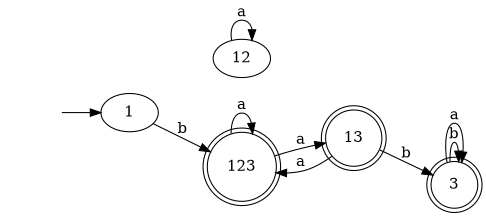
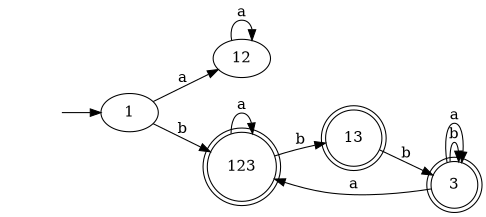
edge "1" -> "12": added, label "a"
edge "123" -> "13": label "a" -> "b"
edge "13" -> "123": now "3" -> "123"
